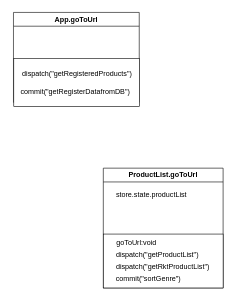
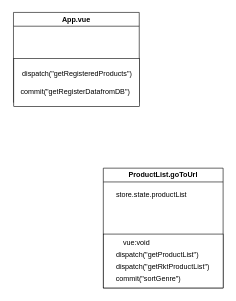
node "App.goToUrl": label "App.goToUrl" -> "App.vue"
node "goToUrl:void": label "goToUrl:void" -> "vue:void"
